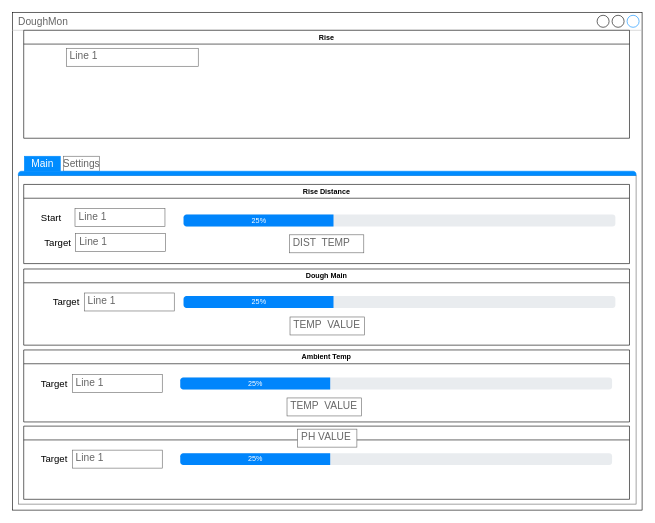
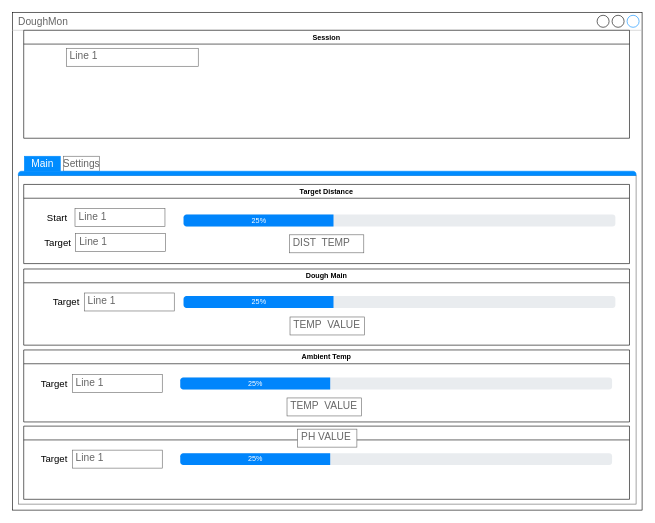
node "Rise": label "Rise" -> "Session"
node "Rise Distance": label "Rise Distance" -> "Target Distance"
node "Start": moved (51, 218) -> (57, 218)
